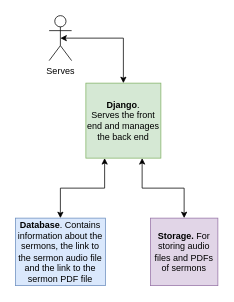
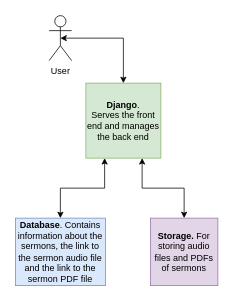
node "Serves": label "Serves" -> "User"
